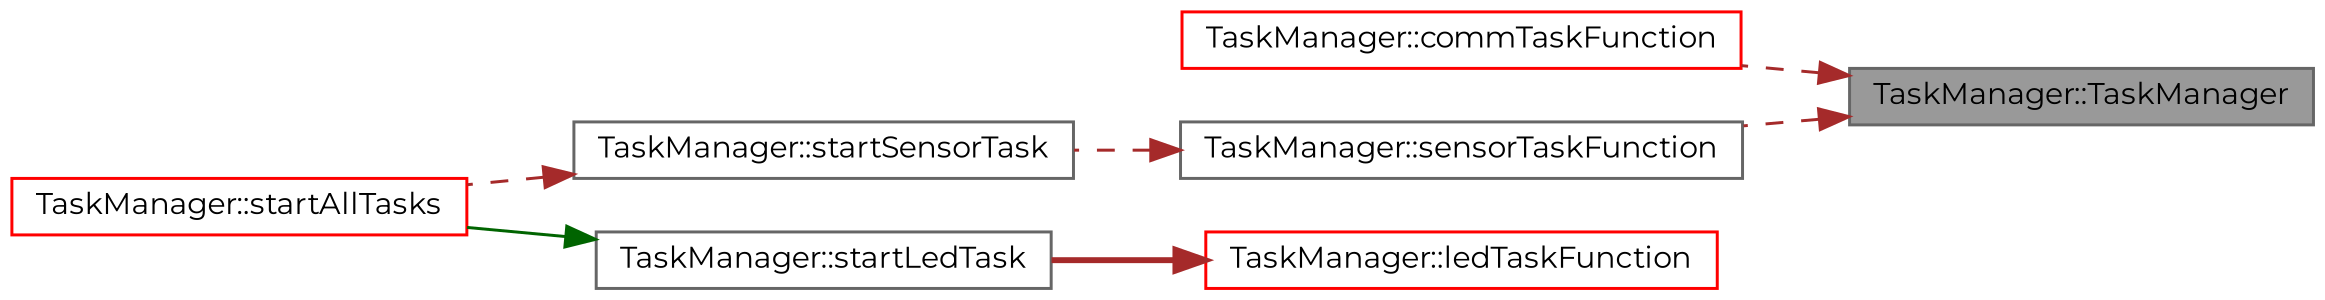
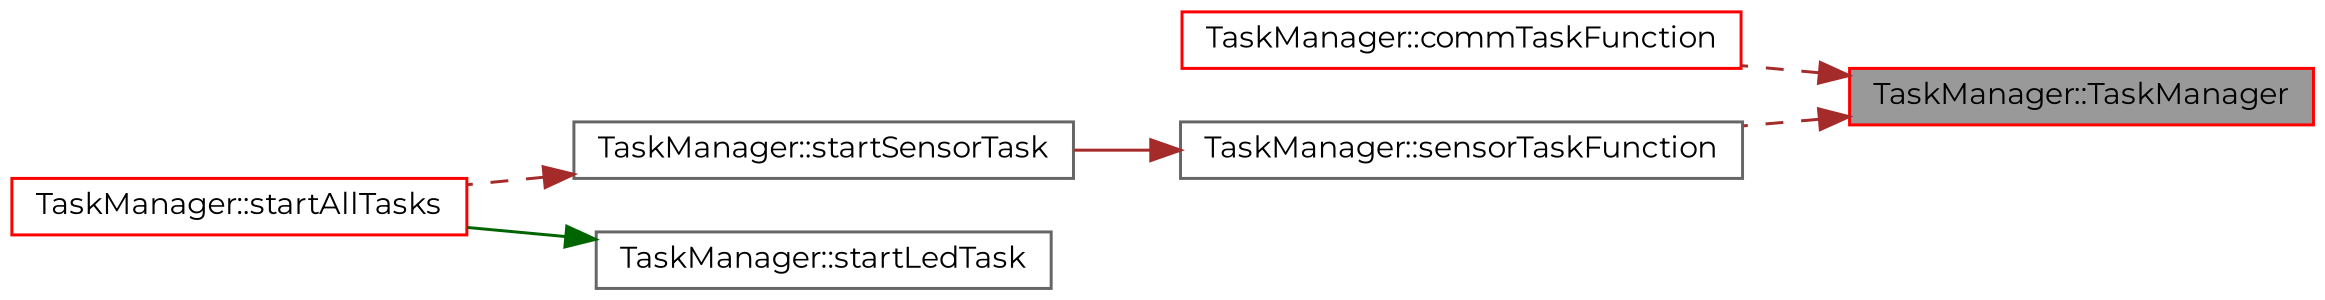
node "TaskManager::TaskManager": color gray40 -> red
edge "TaskManager::startSensorTask" -> "TaskManager::sensorTaskFunction": style dashed -> solid
node "TaskManager::ledTaskFunction": removed
